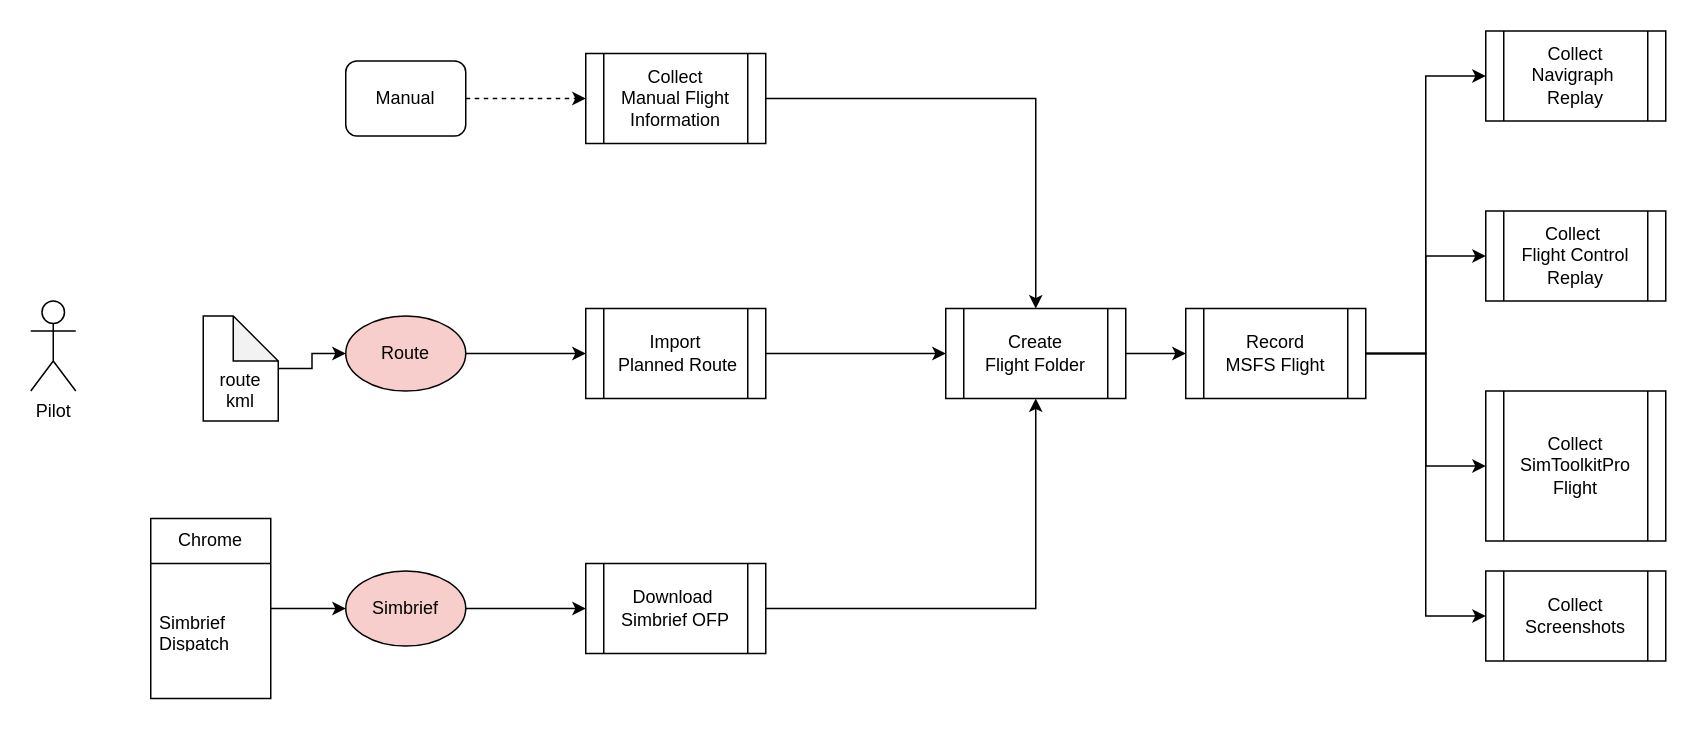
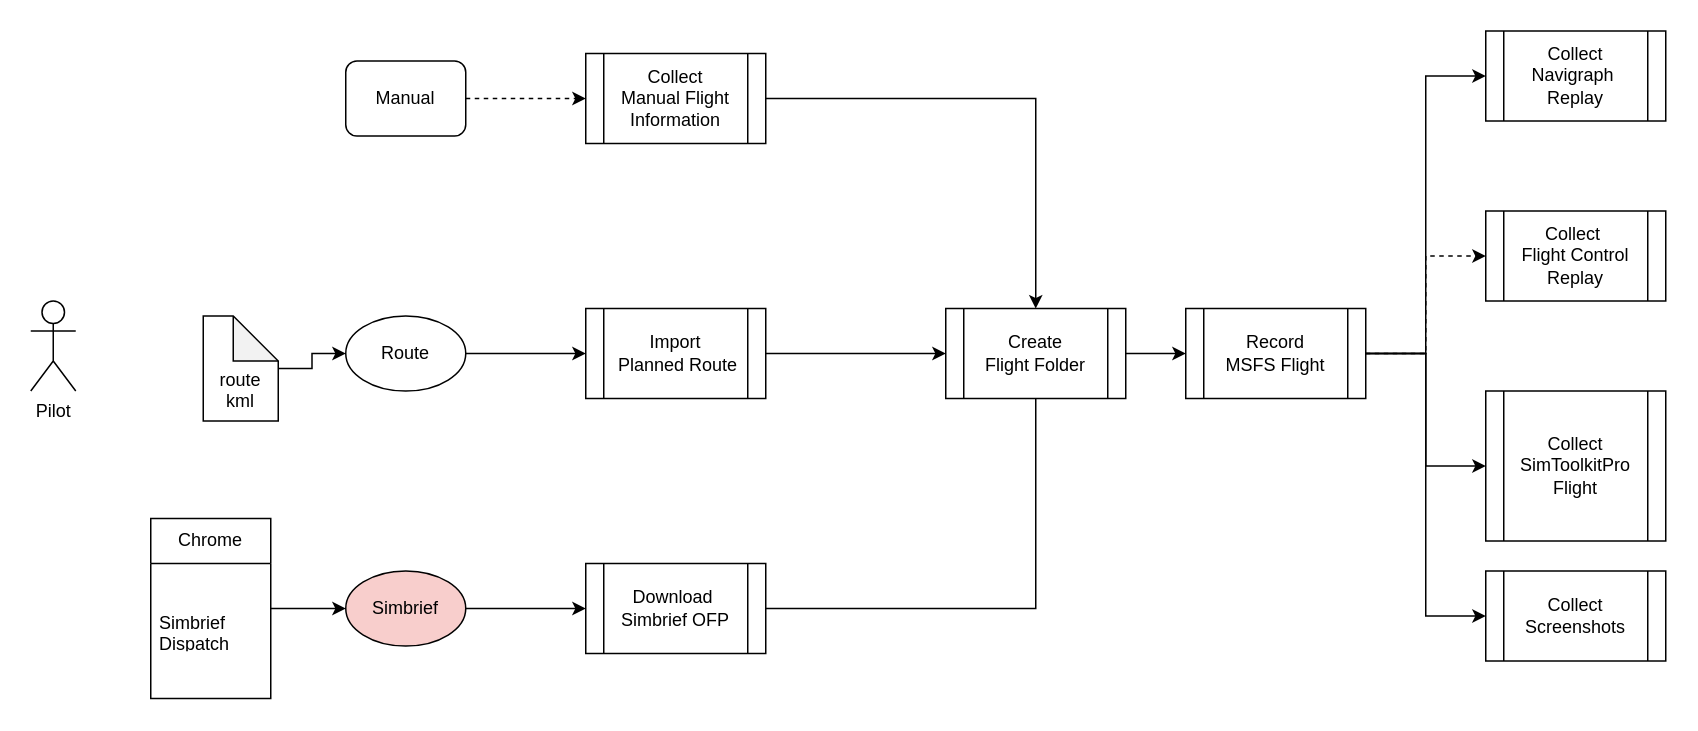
edge "Record MSFS Flight" -> "Collect Flight Control Replay": style solid -> dashed
node "Route": fillcolor #f8cecc -> #ffffff
edge "Download Simbrief OFP" -> "Create Flight Folder": arrowhead classic -> none
